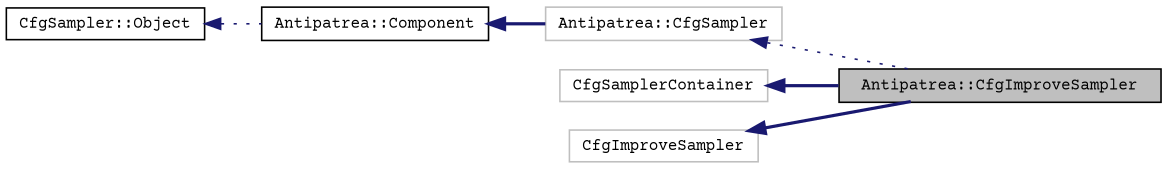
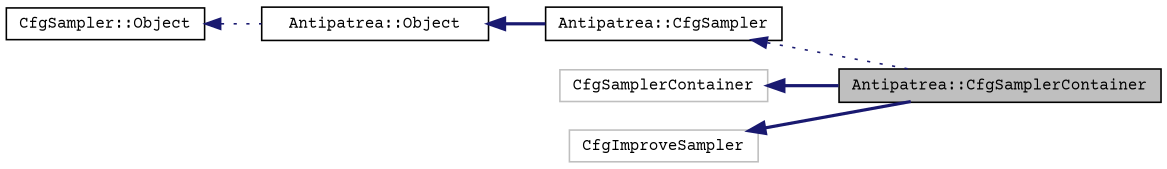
node "Antipatrea::Component": label "Antipatrea::Component" -> "Antipatrea::Object"
node "Antipatrea::CfgSampler": color grey75 -> black
node "Antipatrea::CfgImproveSampler": label "Antipatrea::CfgImproveSampler" -> "Antipatrea::CfgSamplerContainer"
